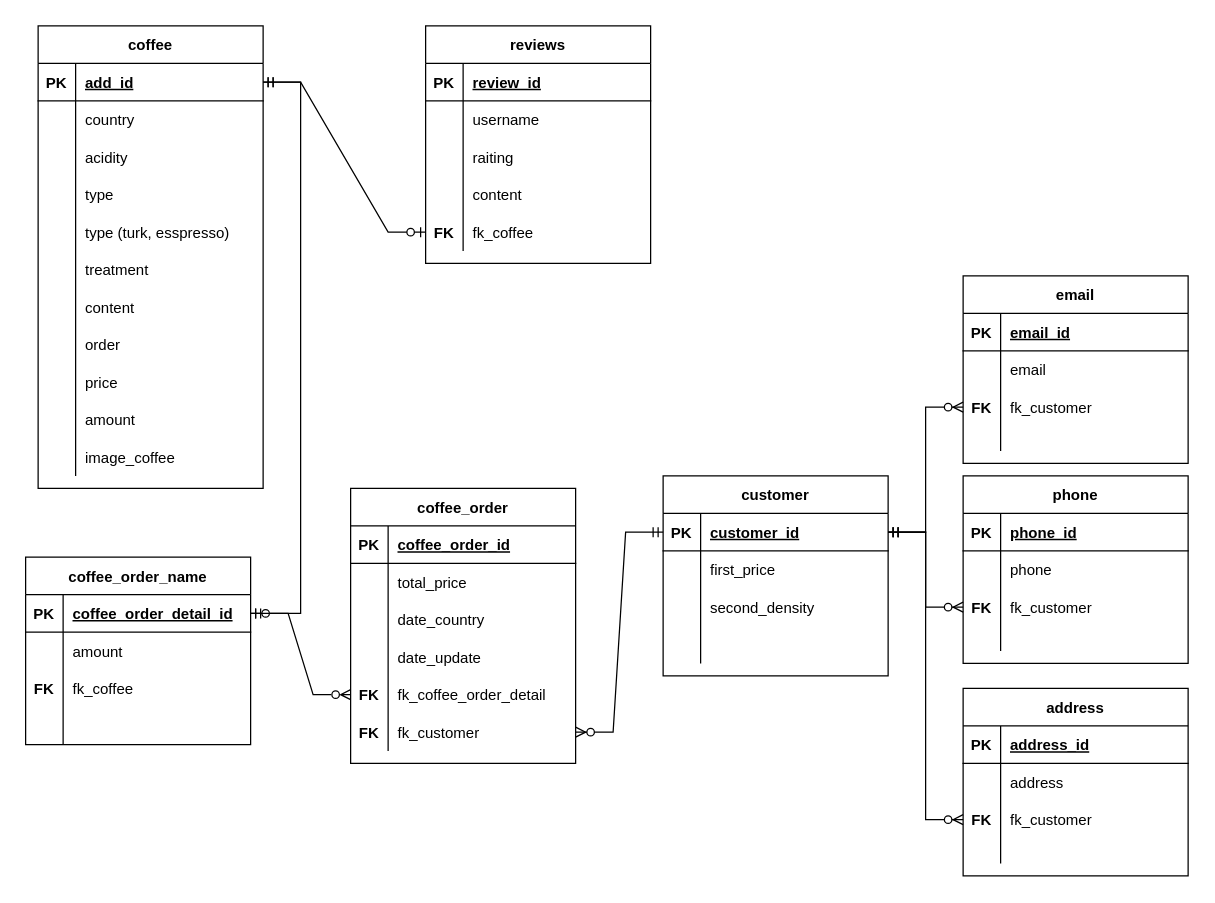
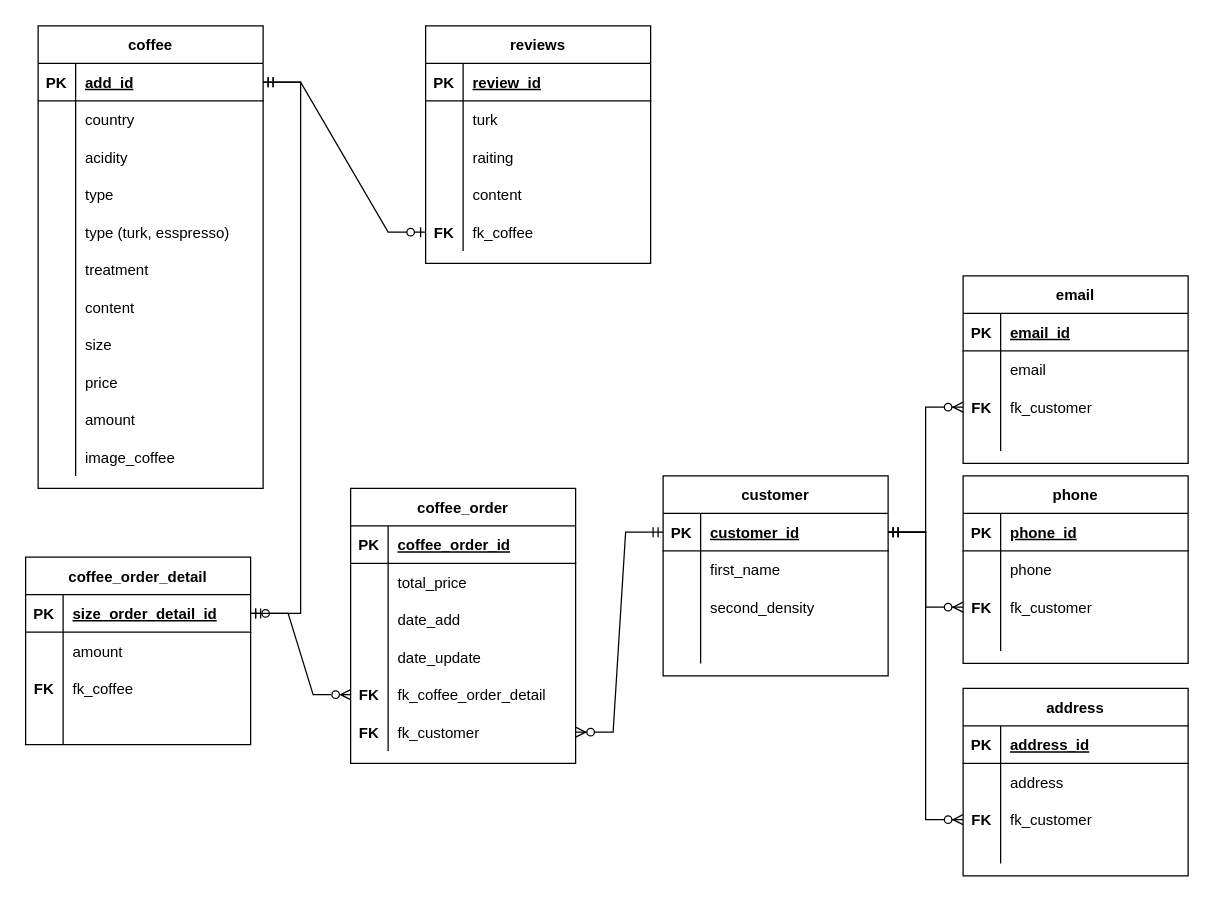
node "username": label "username" -> "turk"
node "order": label "order" -> "size"
node "first_price": label "first_price" -> "first_name"
node "coffee_order_name": label "coffee_order_name" -> "coffee_order_detail"
node "coffee_order_detail_id": label "coffee_order_detail_id" -> "size_order_detail_id"
node "date_country": label "date_country" -> "date_add"
